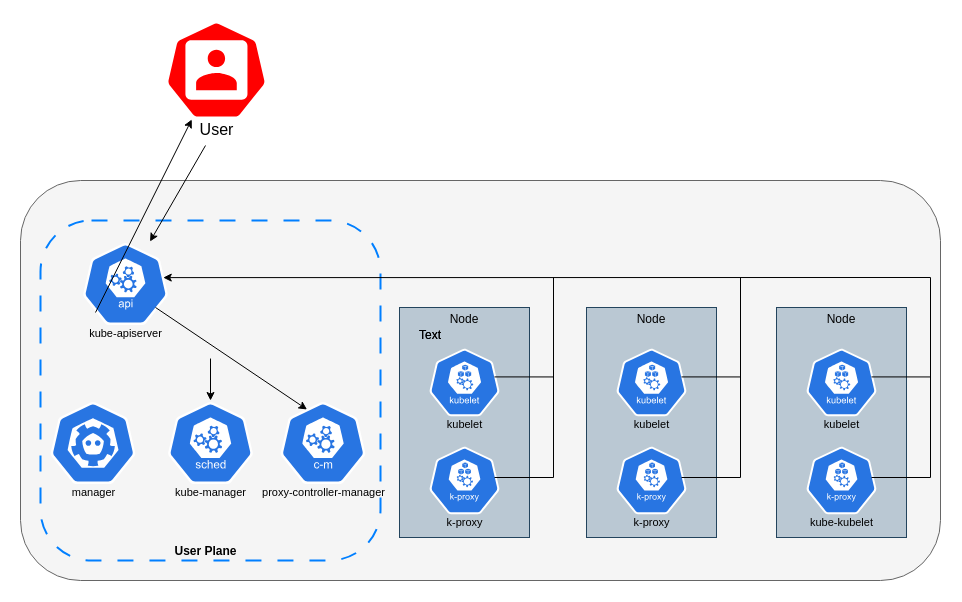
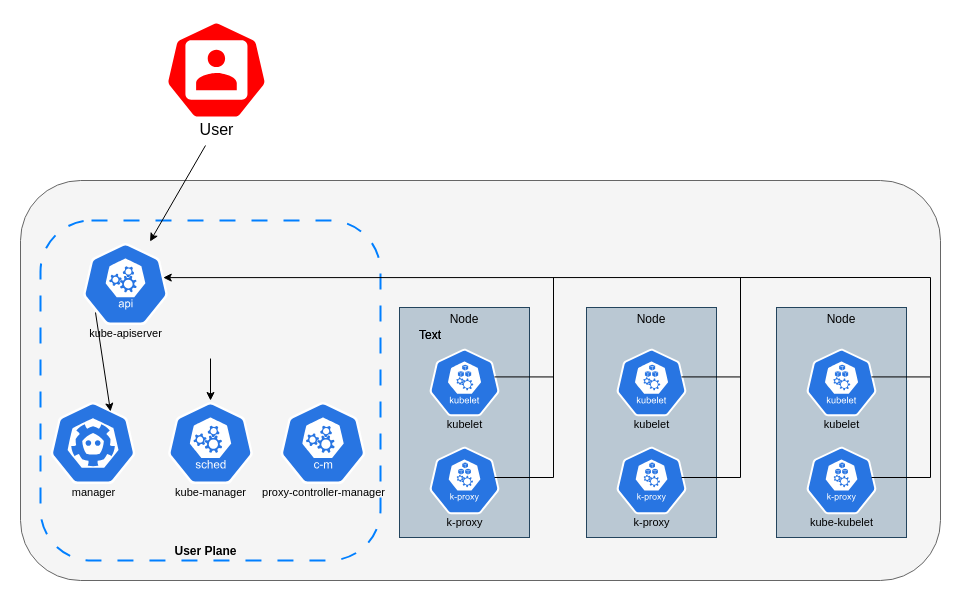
edge "kube-apiserver" -> "User": now "kube-apiserver" -> "manager"
edge "kube-apiserver" -> "proxy-controller-manager": removed
